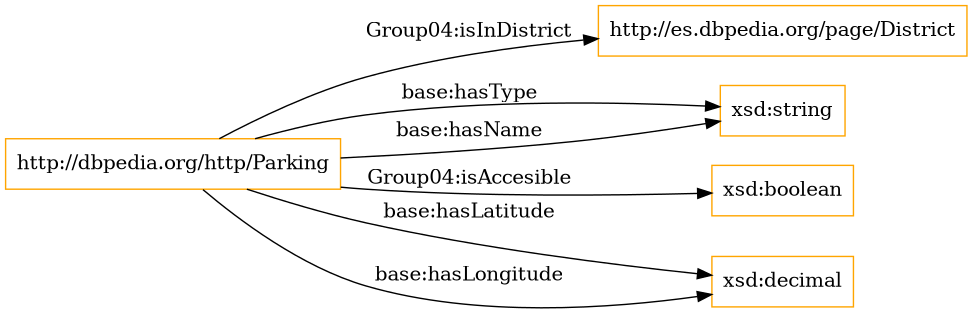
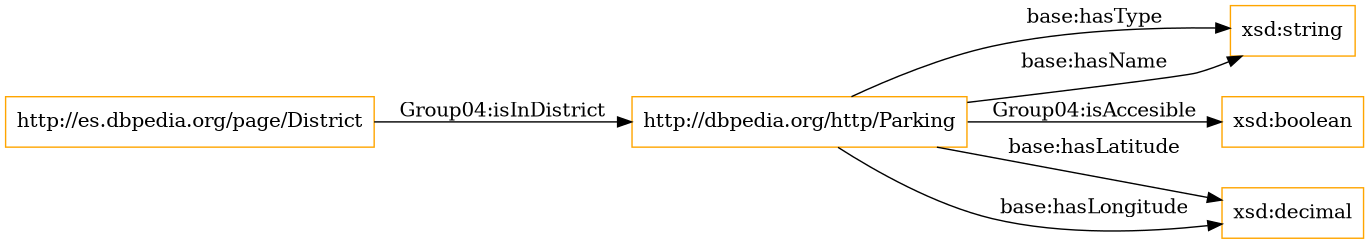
edge "http://dbpedia.org/http/Parking" -> "http://es.dbpedia.org/page/District": reversed
